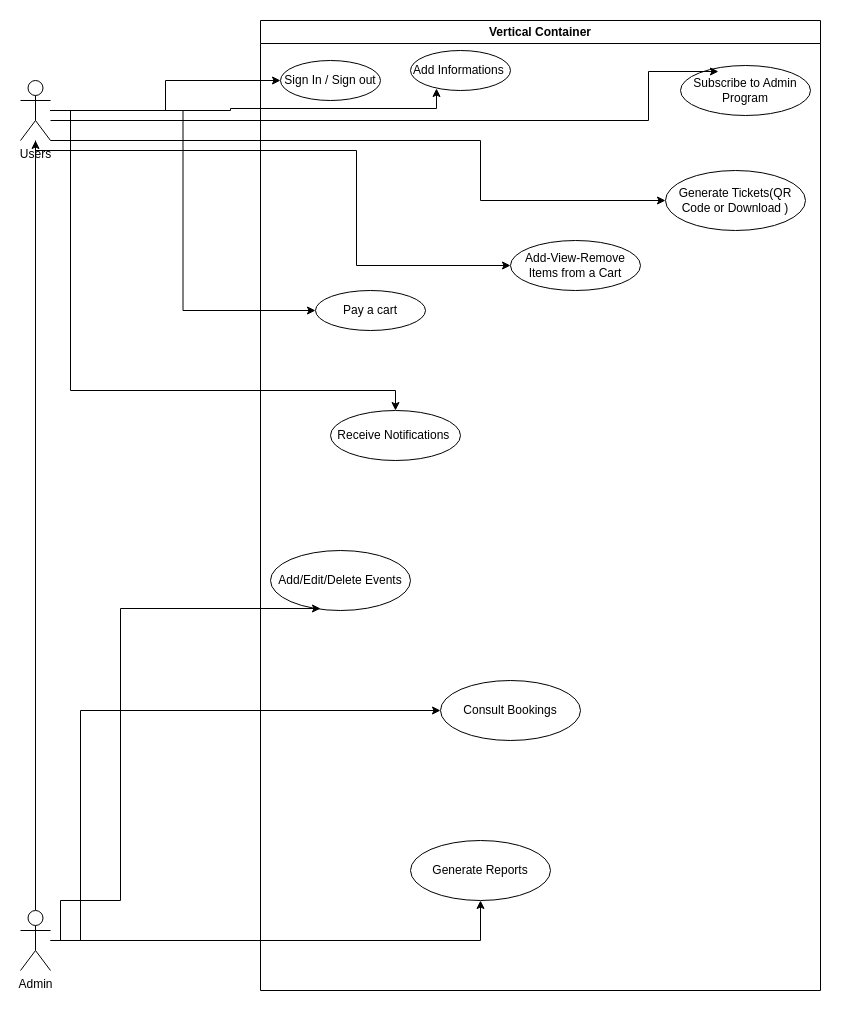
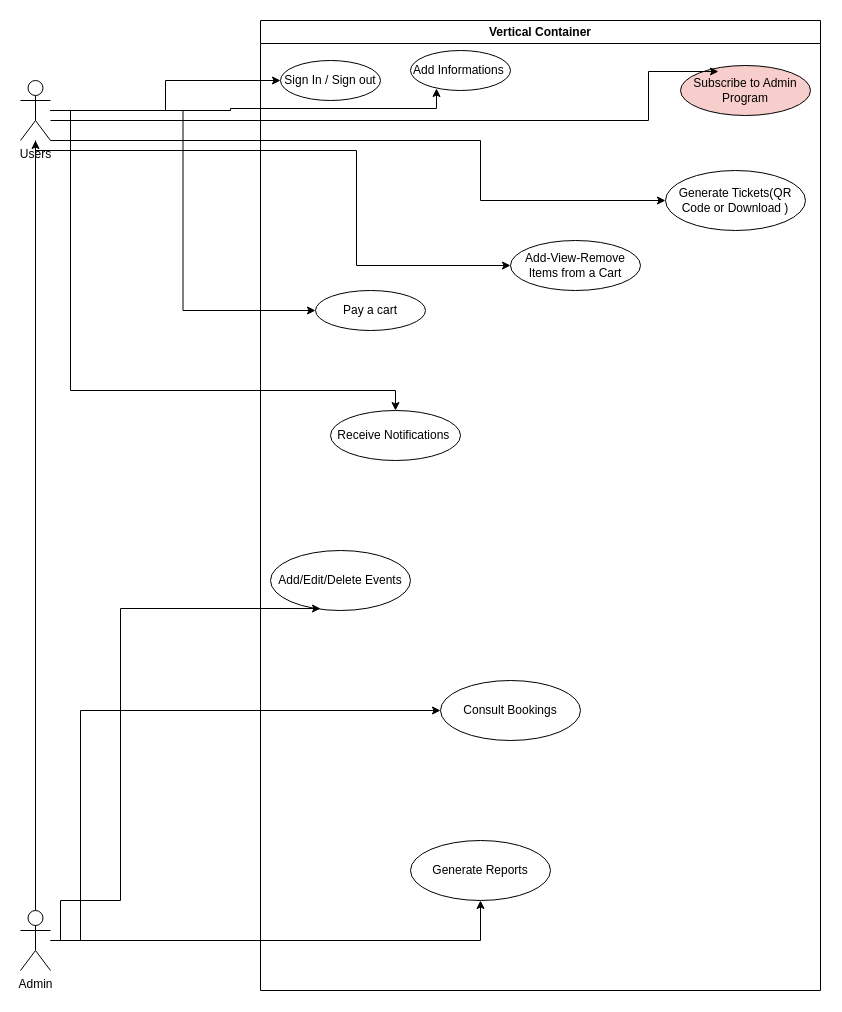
node "Subscribe to Admin Program": fillcolor #ffffff -> #f8cecc
